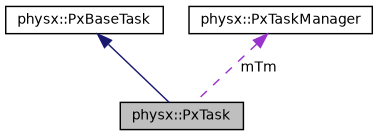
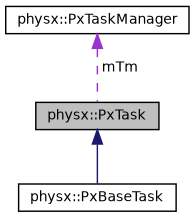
edge "physx::PxTask" -> "physx::PxBaseTask": reversed
